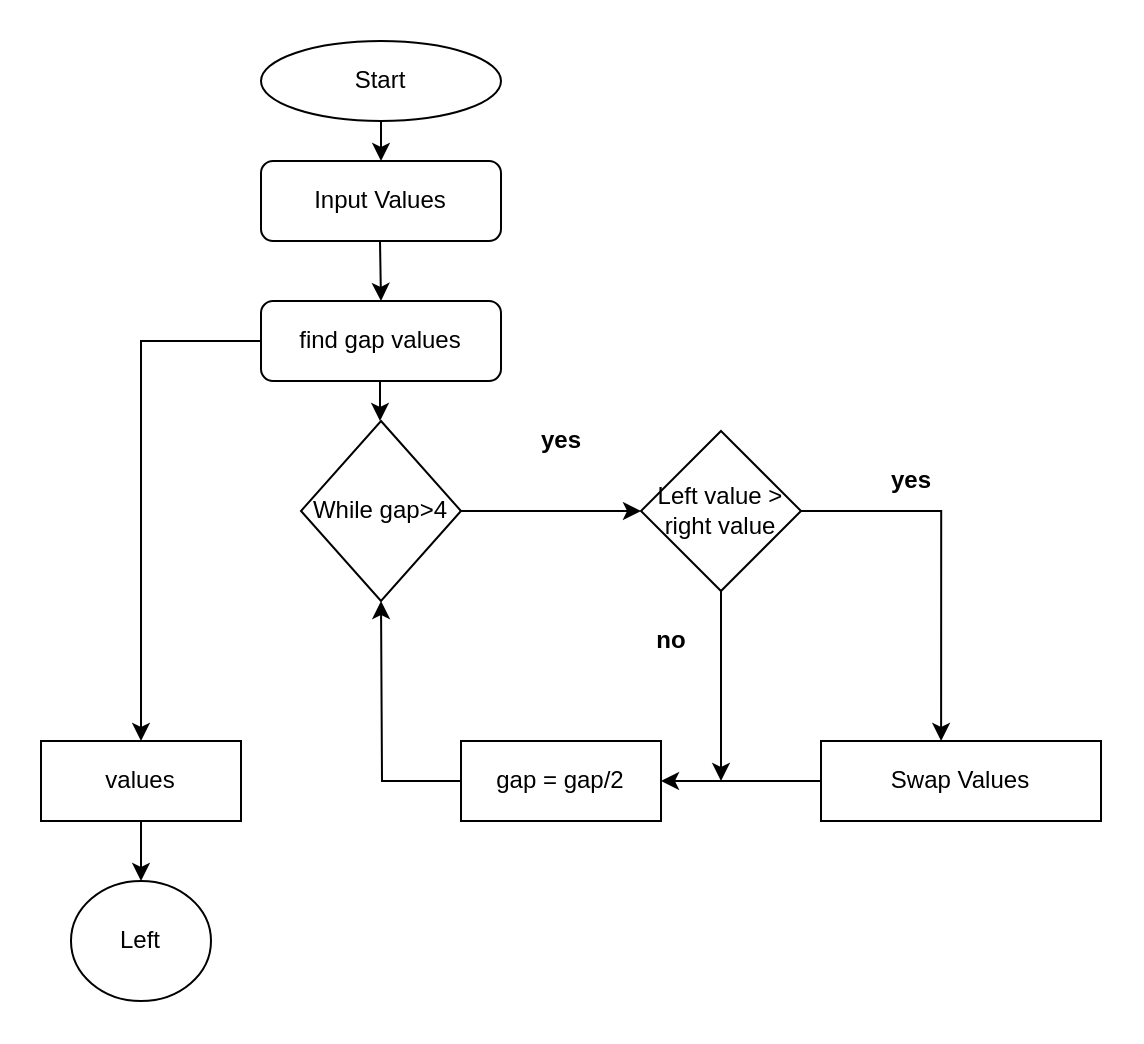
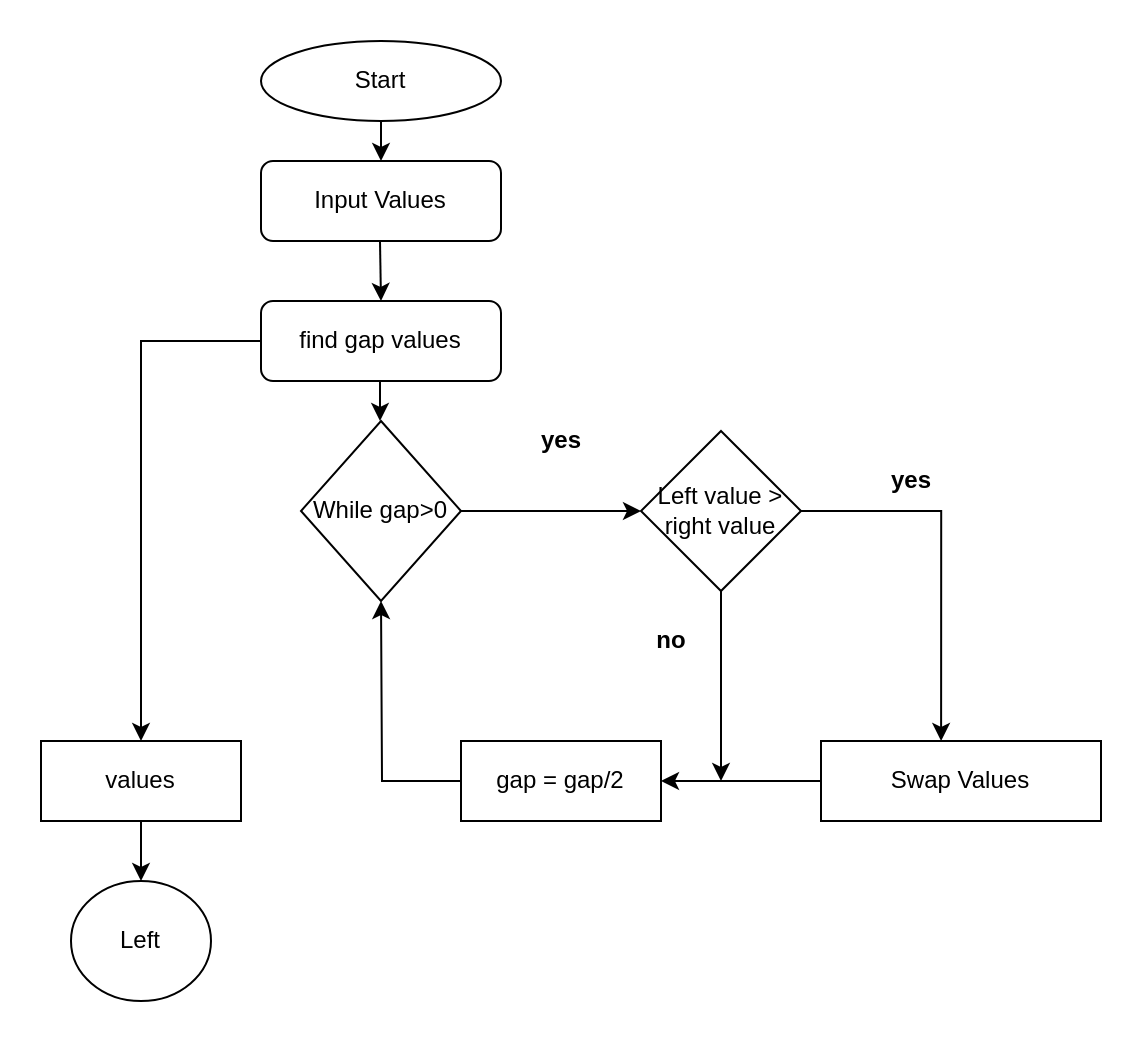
node "While gap>4": label "While gap>4" -> "While gap>0"
